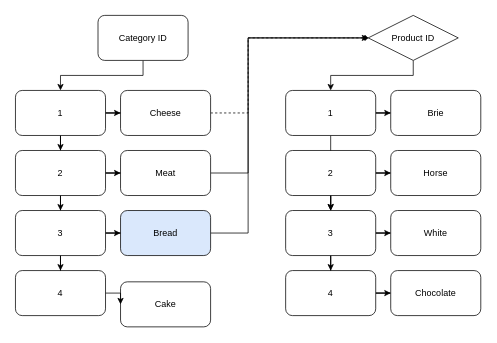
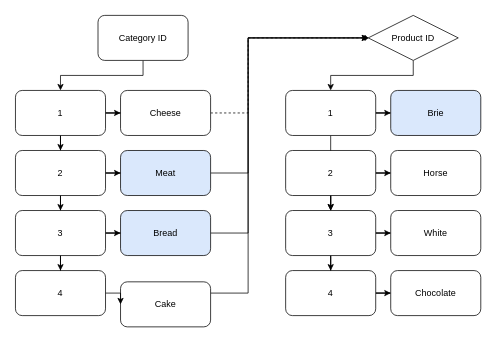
node "Brie": fillcolor #ffffff -> #dae8fc
node "Meat": fillcolor #ffffff -> #dae8fc
edge "Cake" -> "Product ID": added
